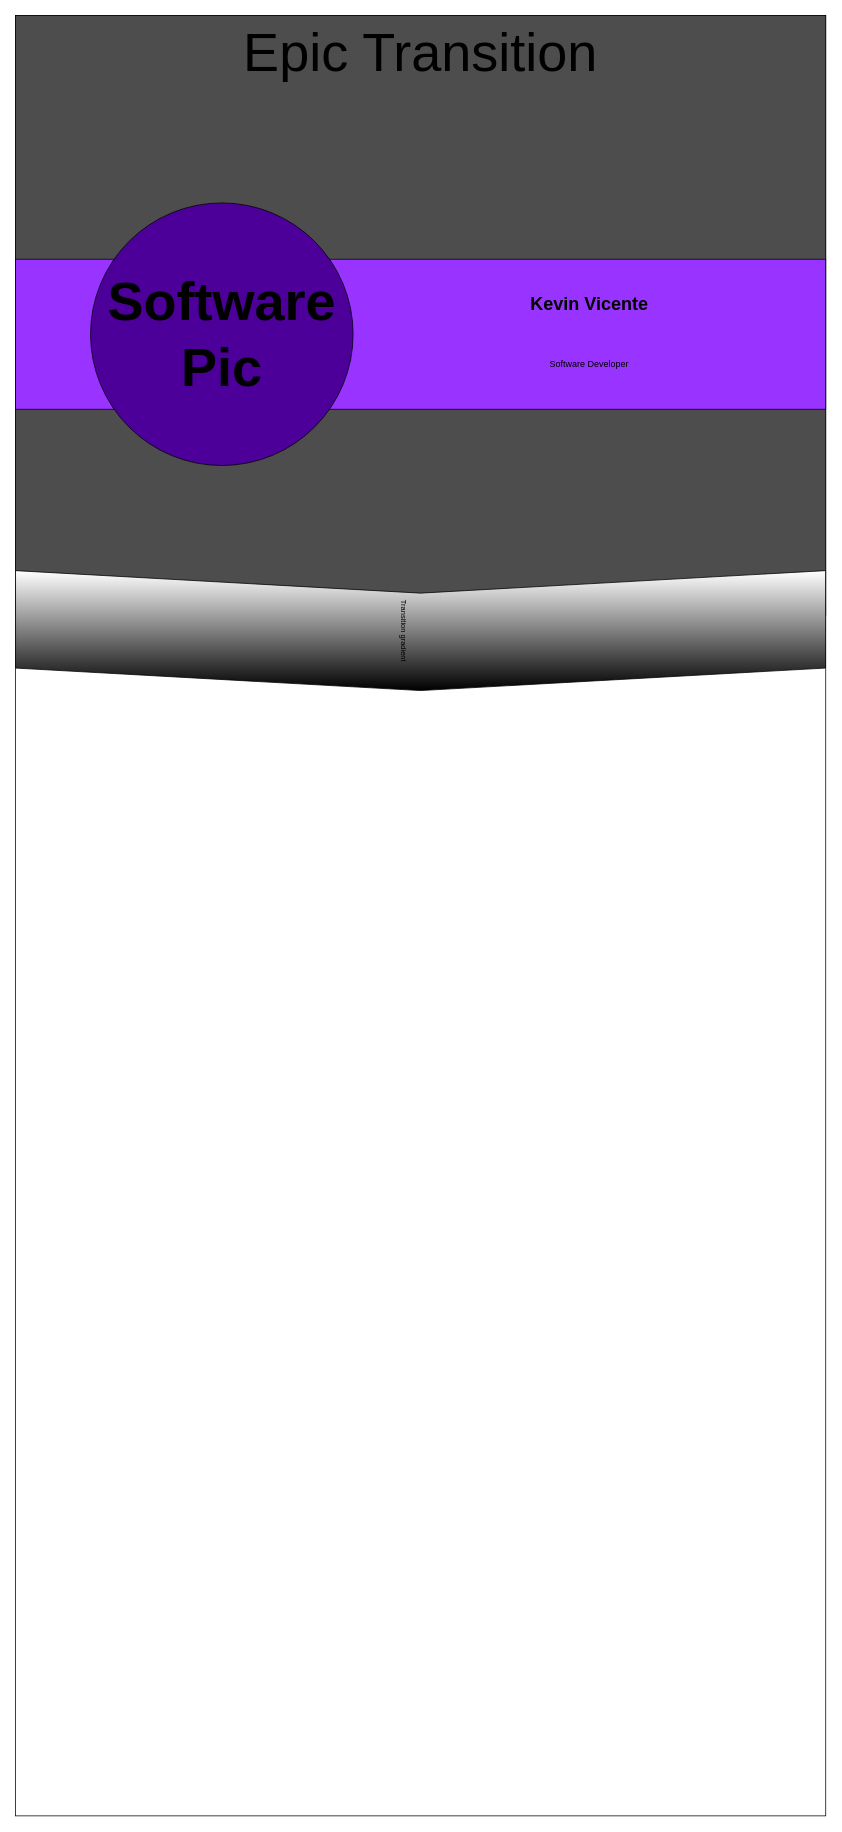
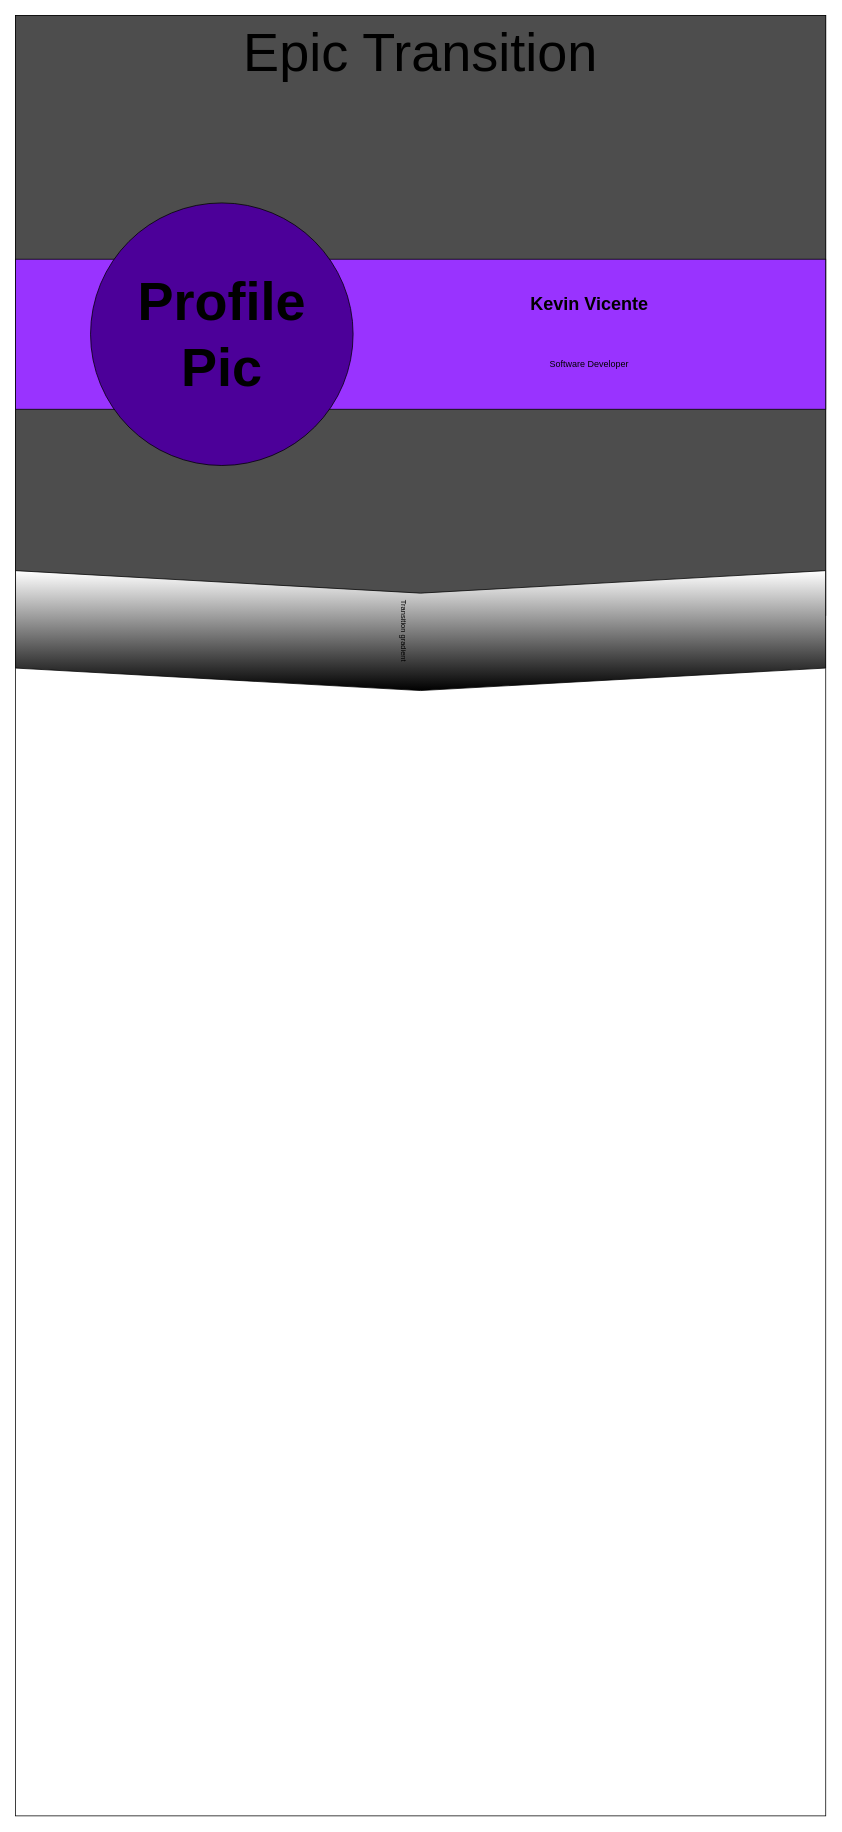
node "Software Pic": label "Software Pic" -> "Profile Pic"
